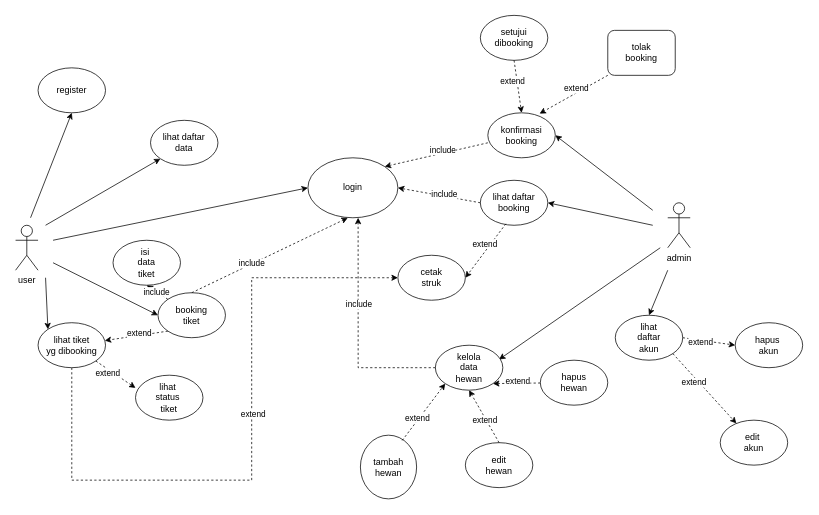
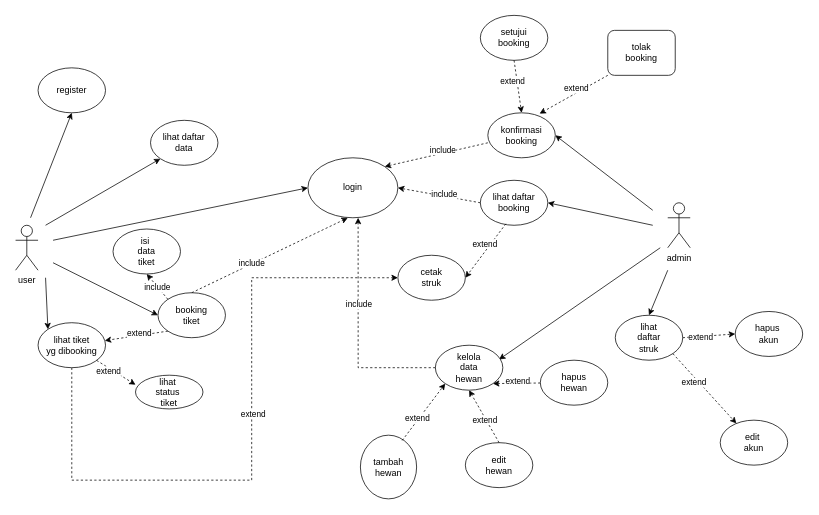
node "setujui dibooking": label "setujui dibooking" -> "setujui booking"
node "isi data tiket": moved (147, 263) -> (147, 252)
node "lihat daftar akun": label "lihat daftar akun" -> "lihat daftar struk"
node "hapus akun": moved (769, 345) -> (769, 334)
node "lihat status tiket": size 68x45 -> 68x34
